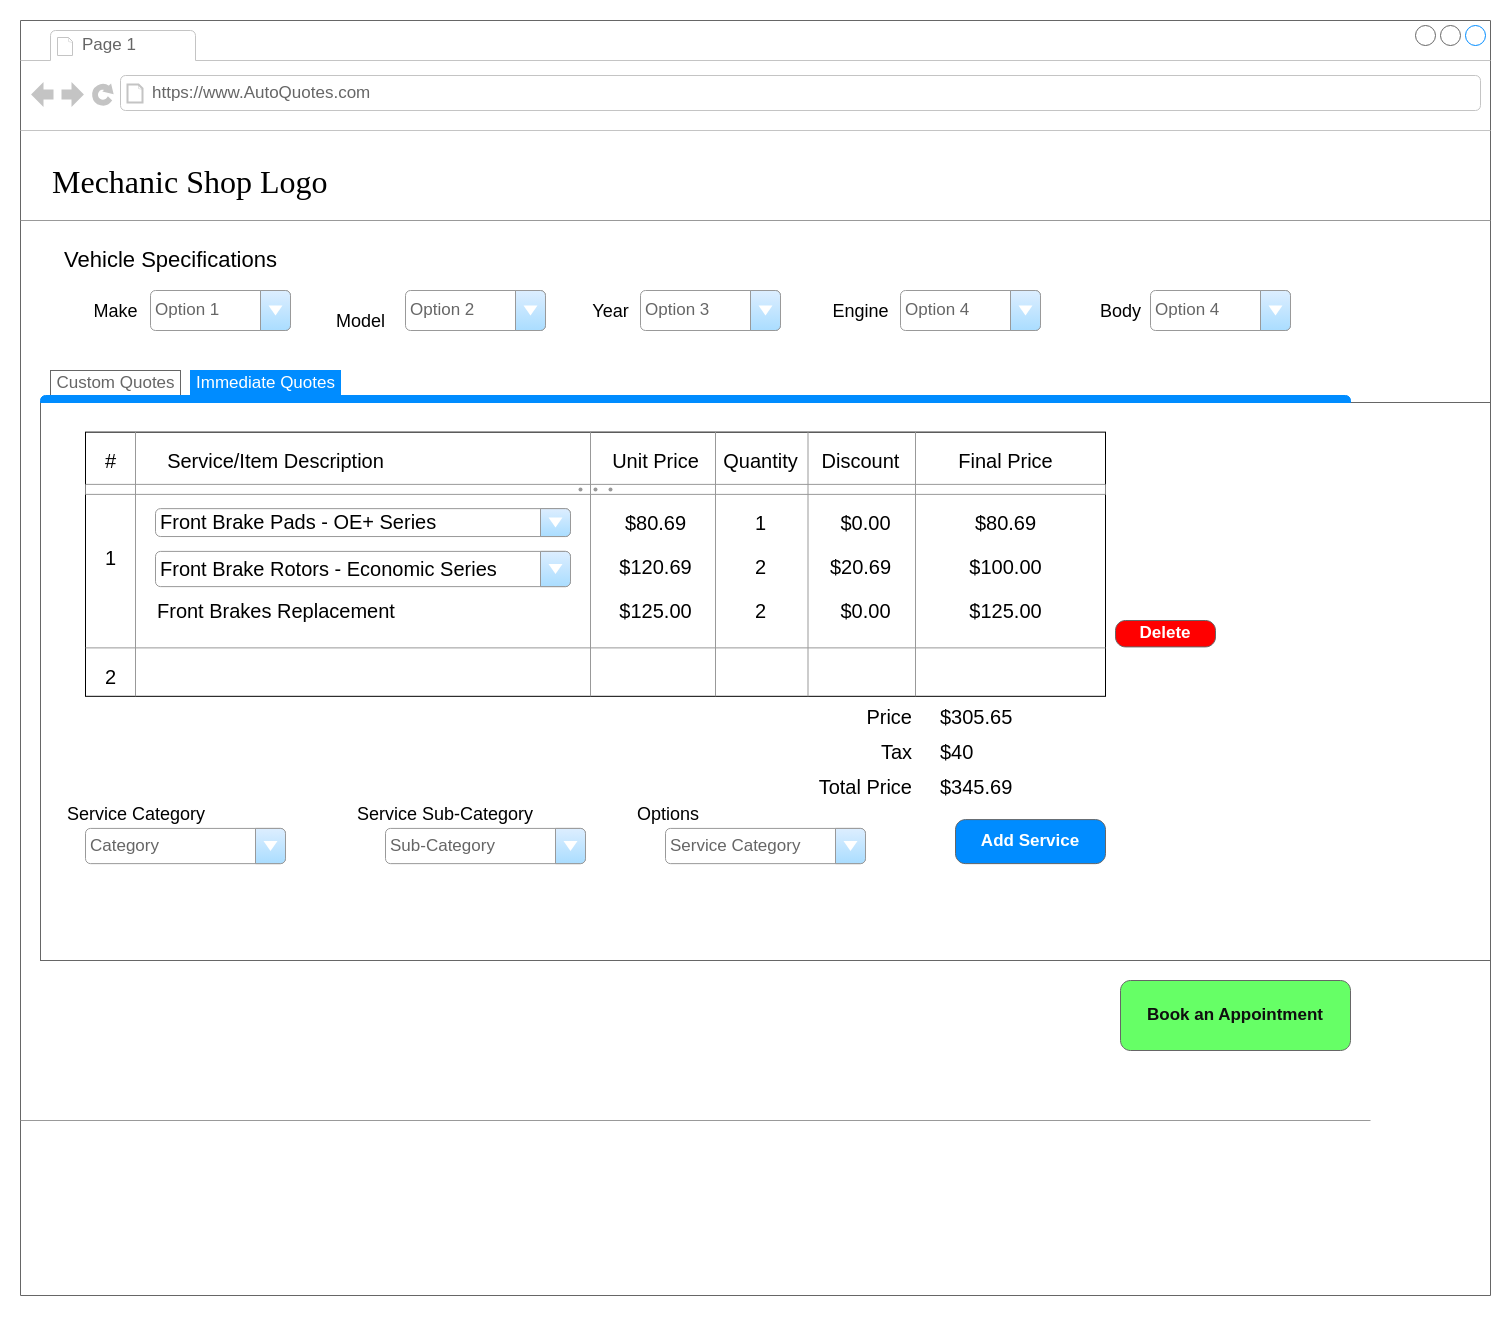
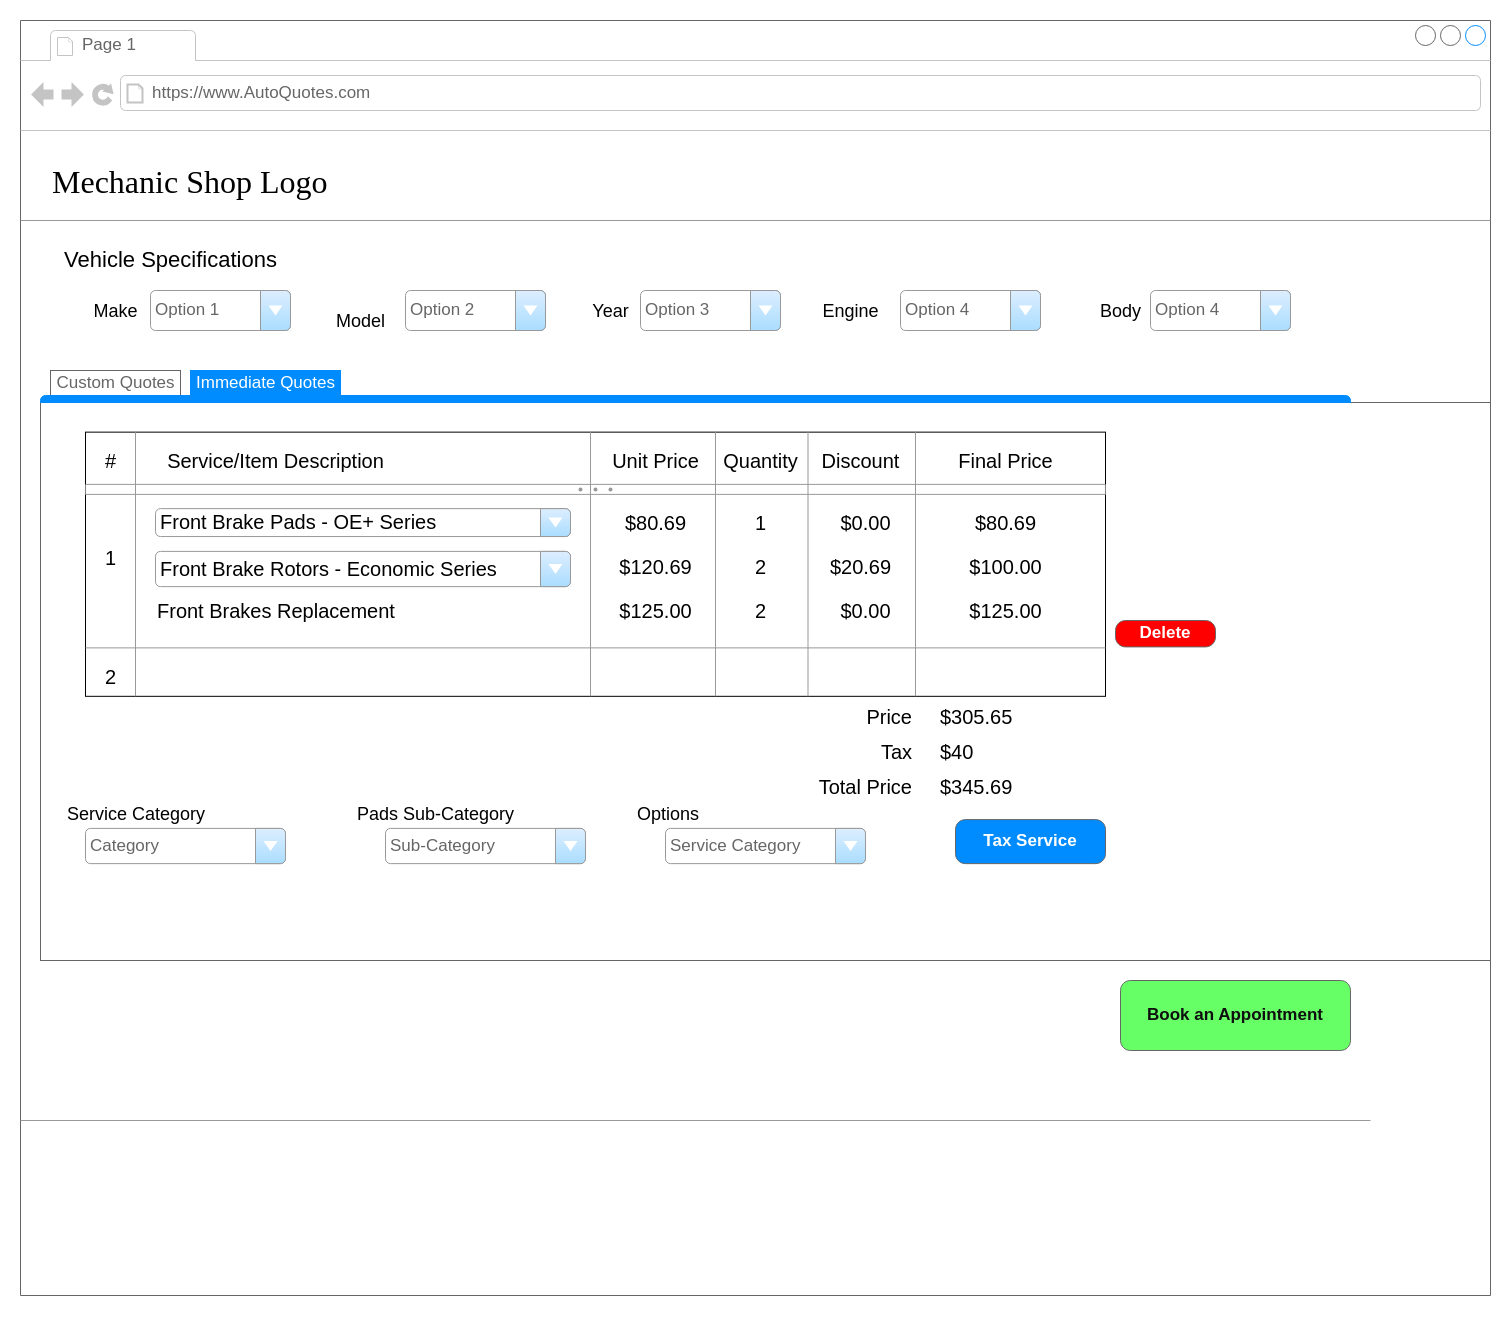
node "Engine": moved (861, 311) -> (851, 311)
node "Service Sub-Category": label "Service Sub-Category" -> "Pads Sub-Category"
node "Add Service": label "Add Service" -> "Tax Service"
